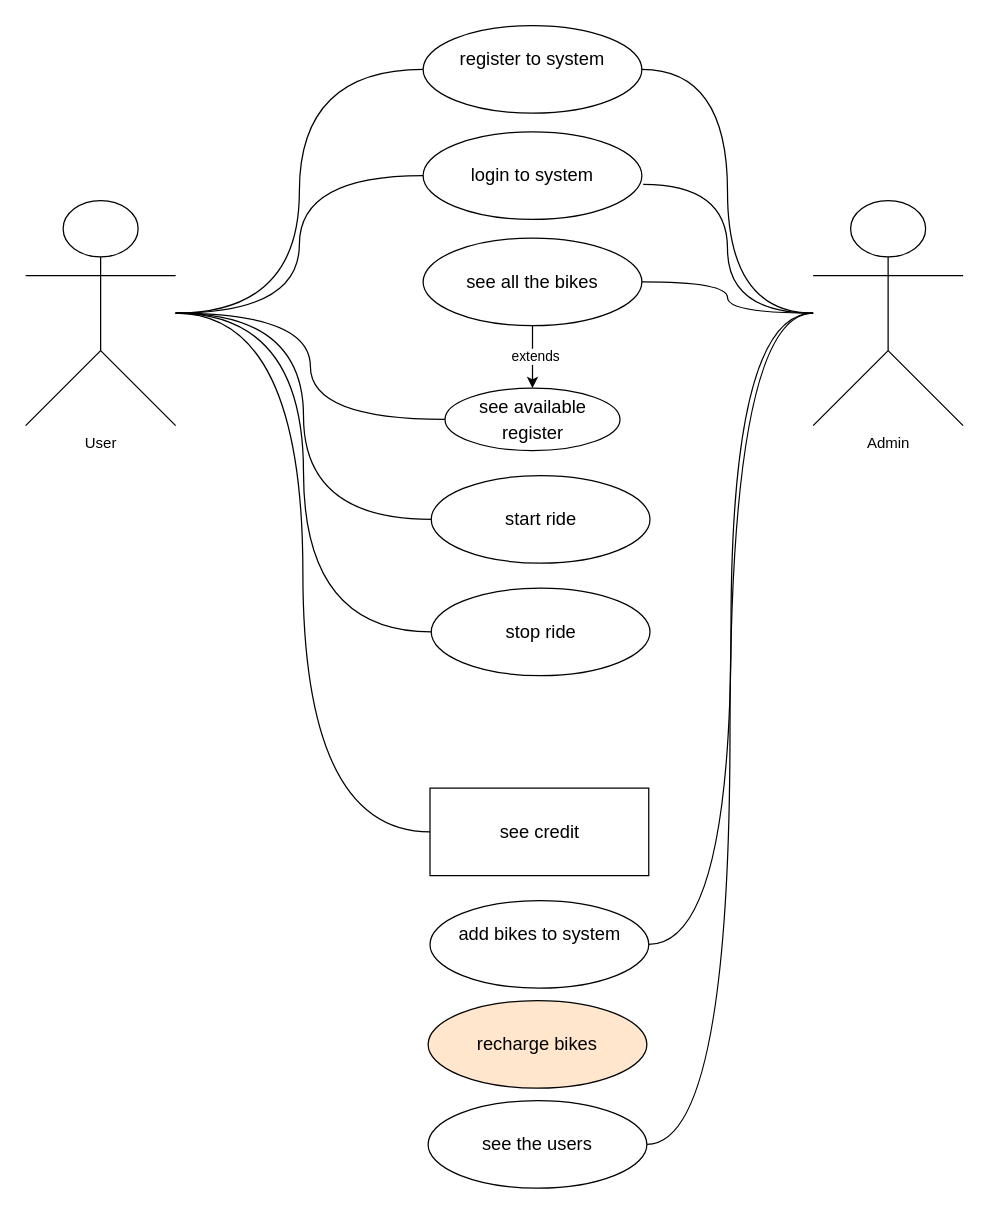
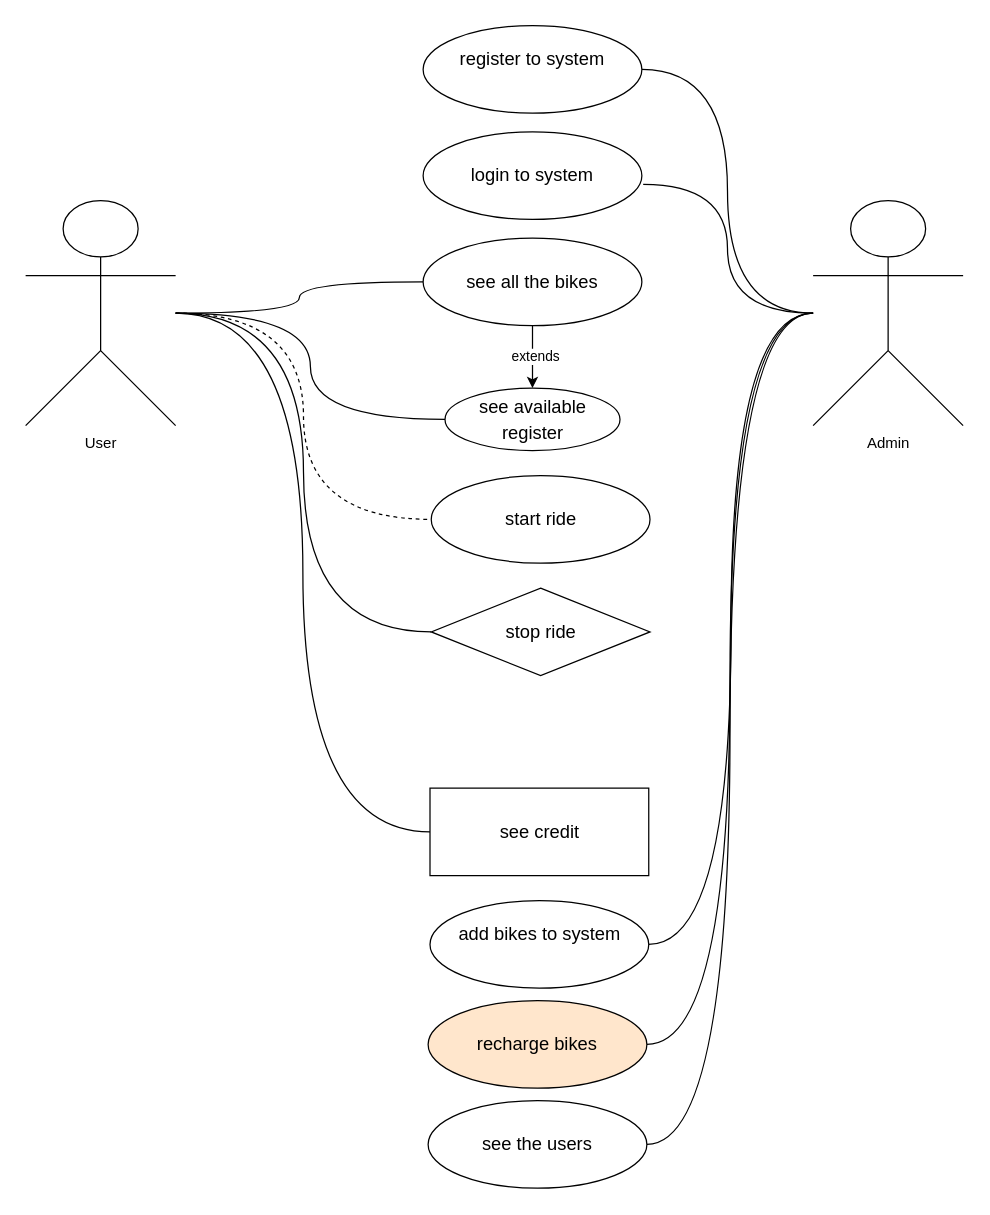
edge "register to system" -- "User": removed
edge "login to system" -- "User": now "see all the bikes" -- "User"
edge "see all the bikes" -- "Admin": now "recharge bikes" -- "Admin"
edge "User" -- "start ride": style solid -> dashed
node "stop ride": shape ellipse -> diamond
